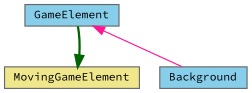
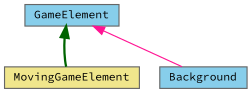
edge "GameElement" -> "MovingGameElement": reversed
